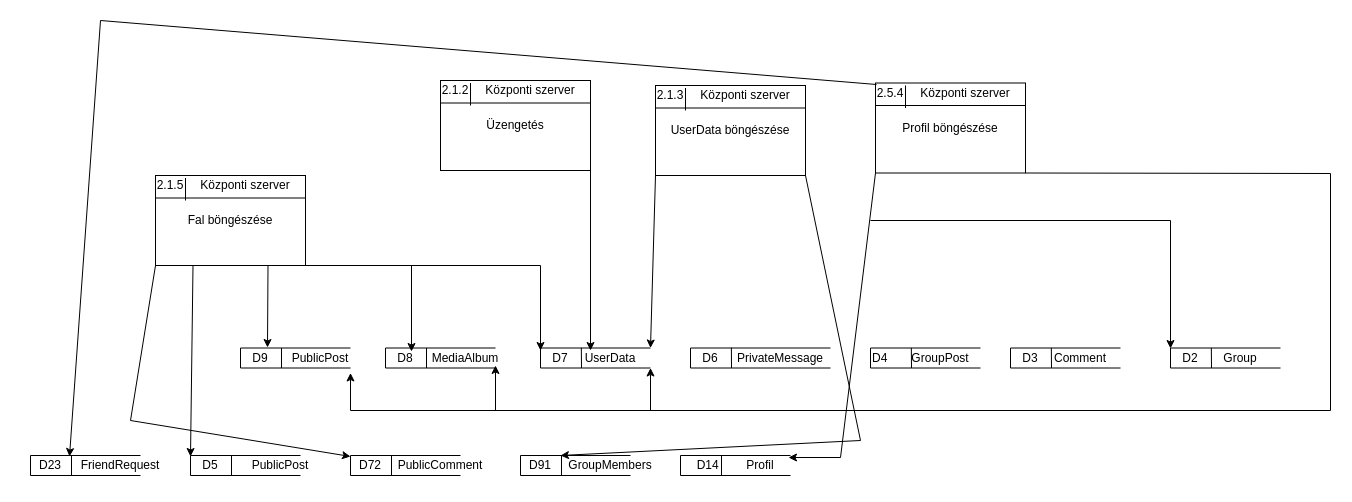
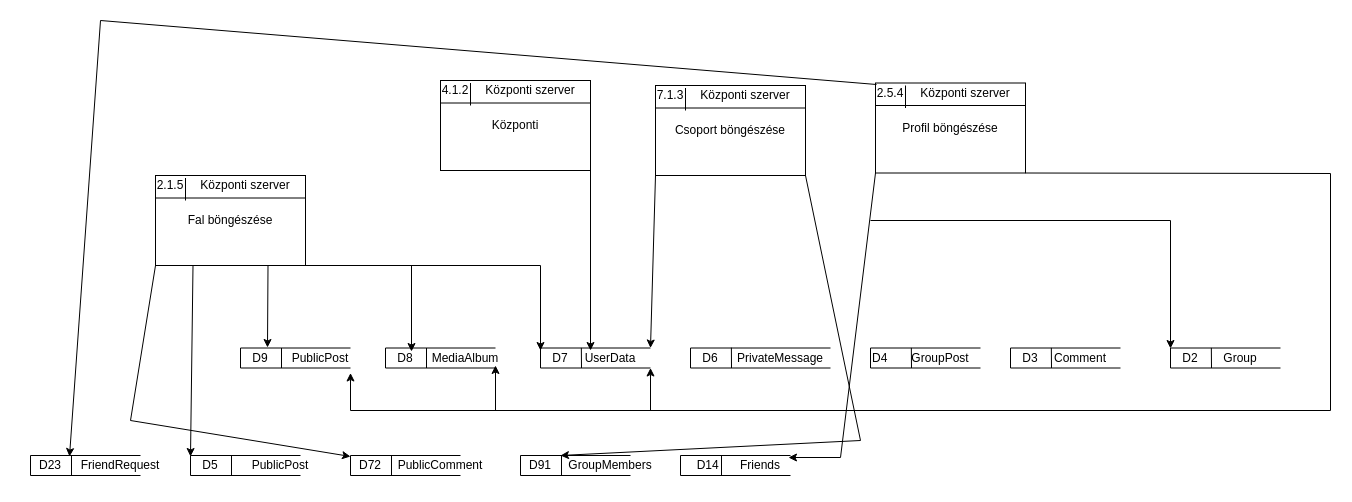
node "2.1.2": label "2.1.2" -> "4.1.2"
node "2.1.3": label "2.1.3" -> "7.1.3"
node "Üzengetés": label "Üzengetés" -> "Központi"
node "UserData böngészése": label "UserData böngészése" -> "Csoport böngészése"
node "Profil": label "Profil" -> "Friends"
